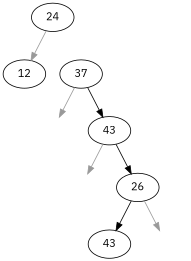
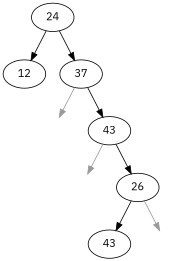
edge "24" -> "12": color #999999 -> black
edge "24" -> "37": added
